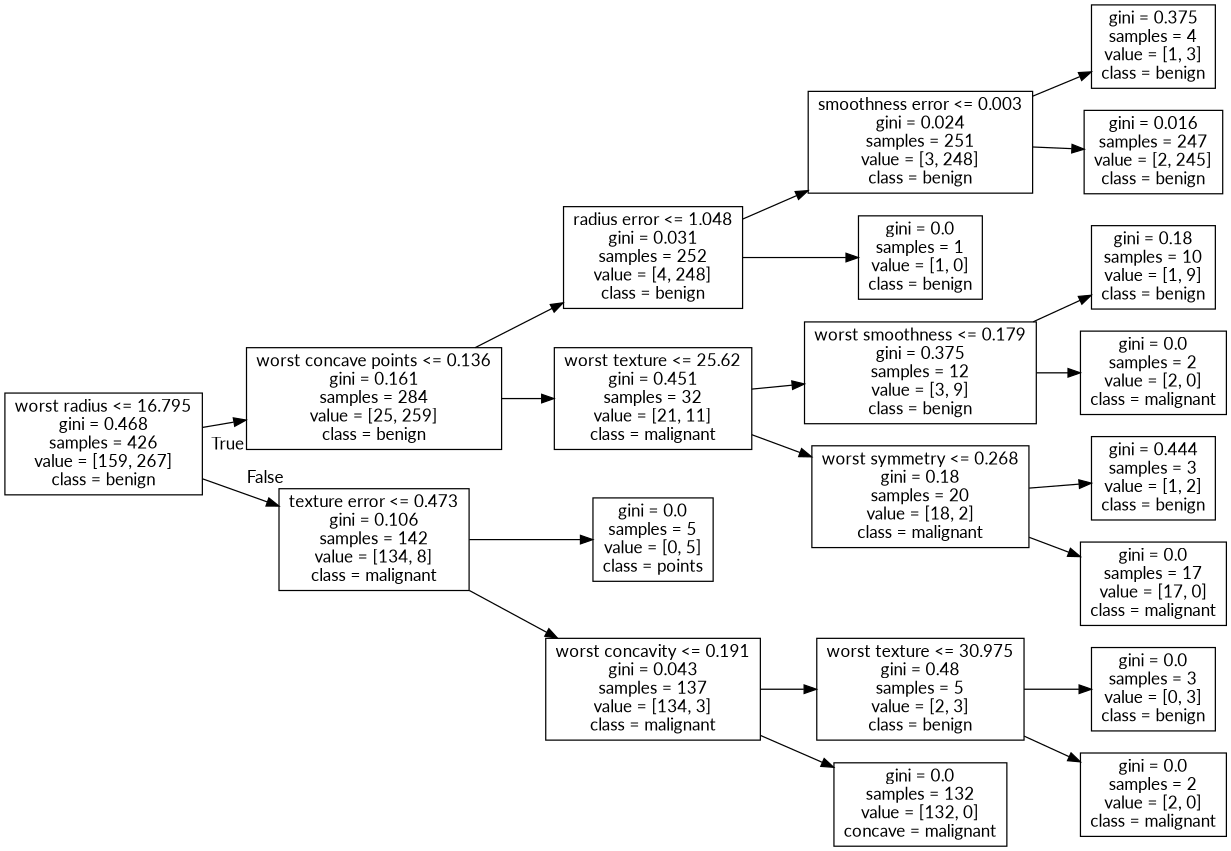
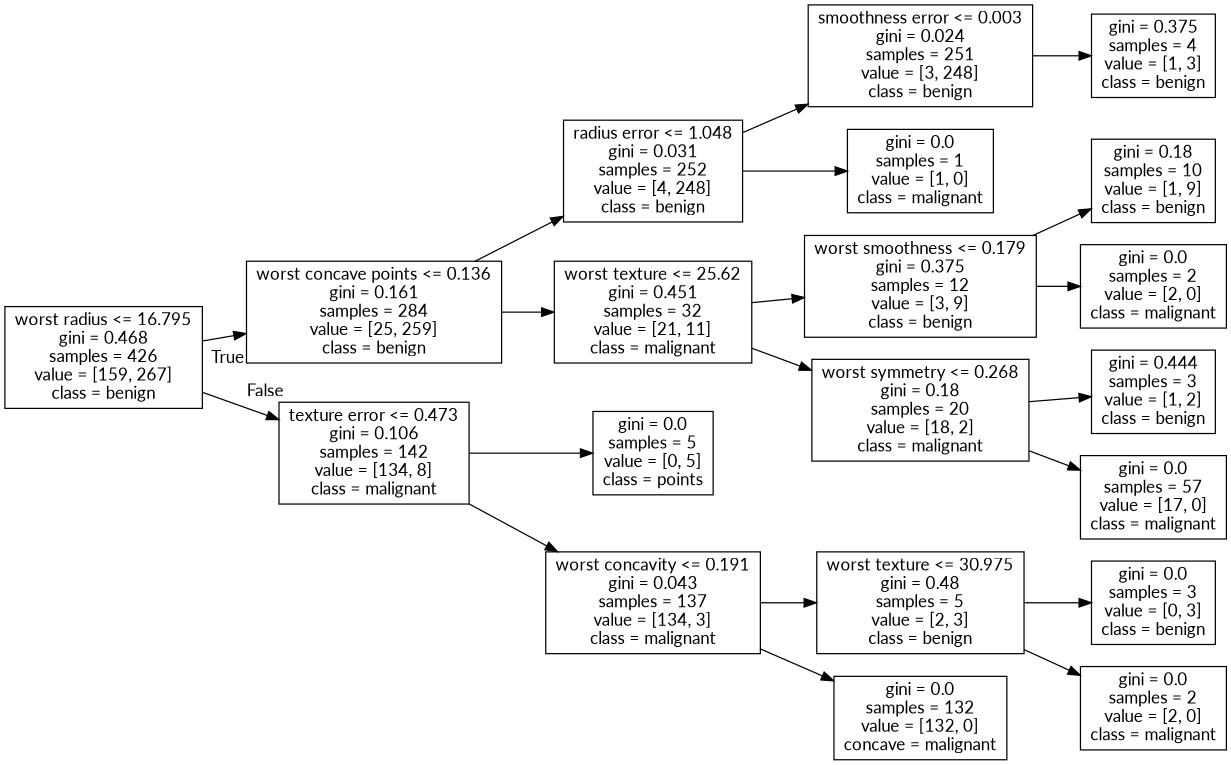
node "gini = 0.016 samples = 247 value = [2, 245] class = benign": removed
node "gini = 0.0 samples = 1 value = [1, 0] class = benign": label "gini = 0.0 samples = 1 value = [1, 0] class = benign" -> "gini = 0.0 samples = 1 value = [1, 0] class = malignant"
node "gini = 0.0 samples = 17 value = [17, 0] class = malignant": label "gini = 0.0 samples = 17 value = [17, 0] class = malignant" -> "gini = 0.0 samples = 57 value = [17, 0] class = malignant"
